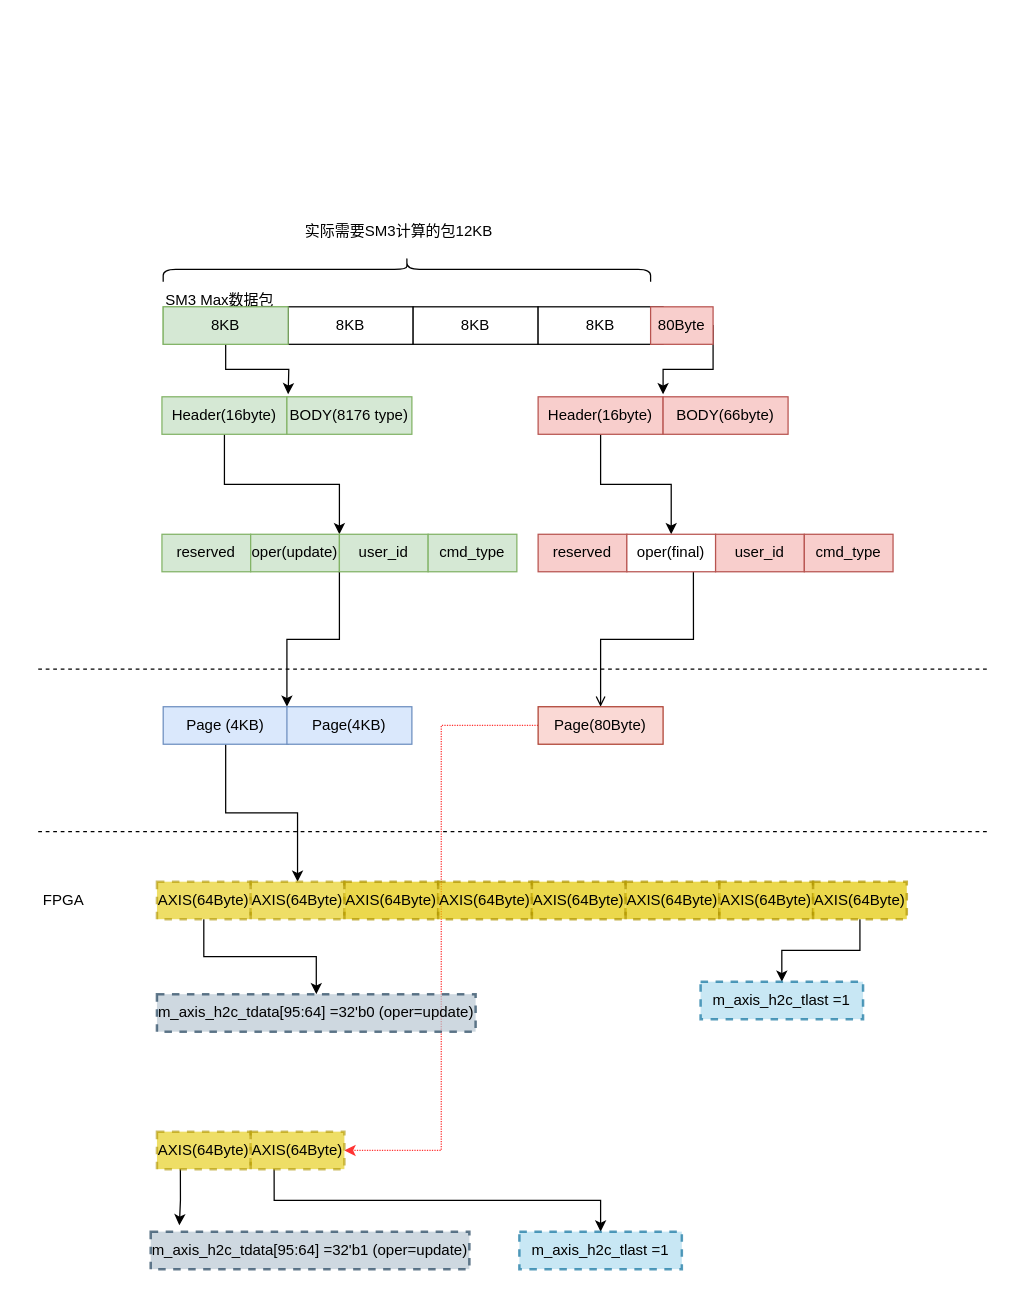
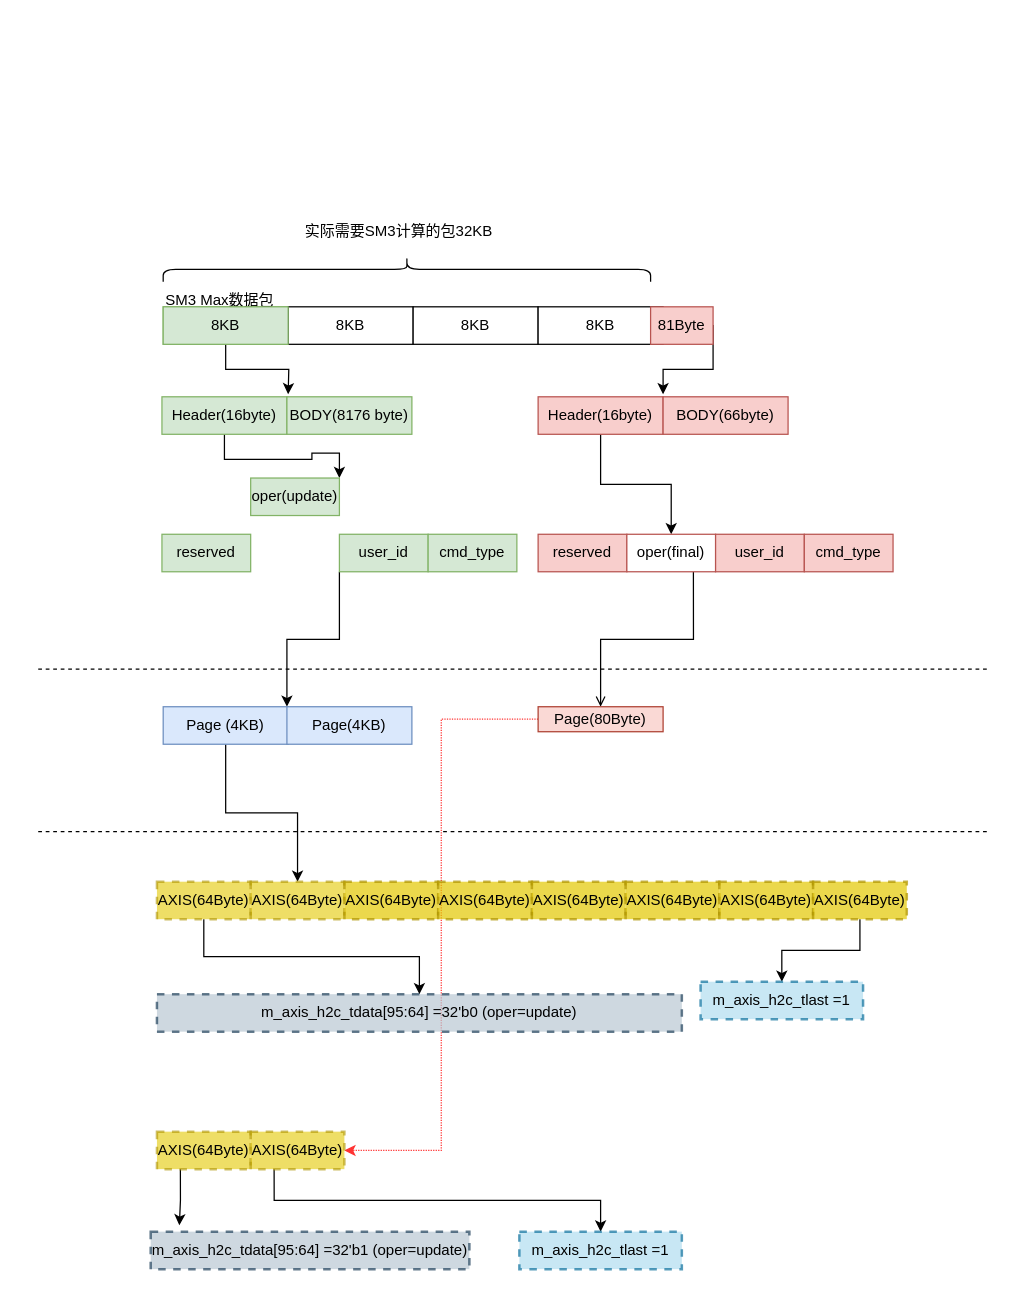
node "实际需要SM3计算的包12KB": label "实际需要SM3计算的包12KB" -> "实际需要SM3计算的包32KB"
node "80Byte": label "80Byte" -> "81Byte"
node "BODY(8176 type)": label "BODY(8176 type)" -> "BODY(8176 byte)"
node "oper(update)": moved (295, 553) -> (295, 497)
node "Page(80Byte)": size 125x38 -> 125x25
node "FPGA": removed
node "m_axis_h2c_tdata[95:64] =32'b0 (oper=update)": size 319x38 -> 525x38
